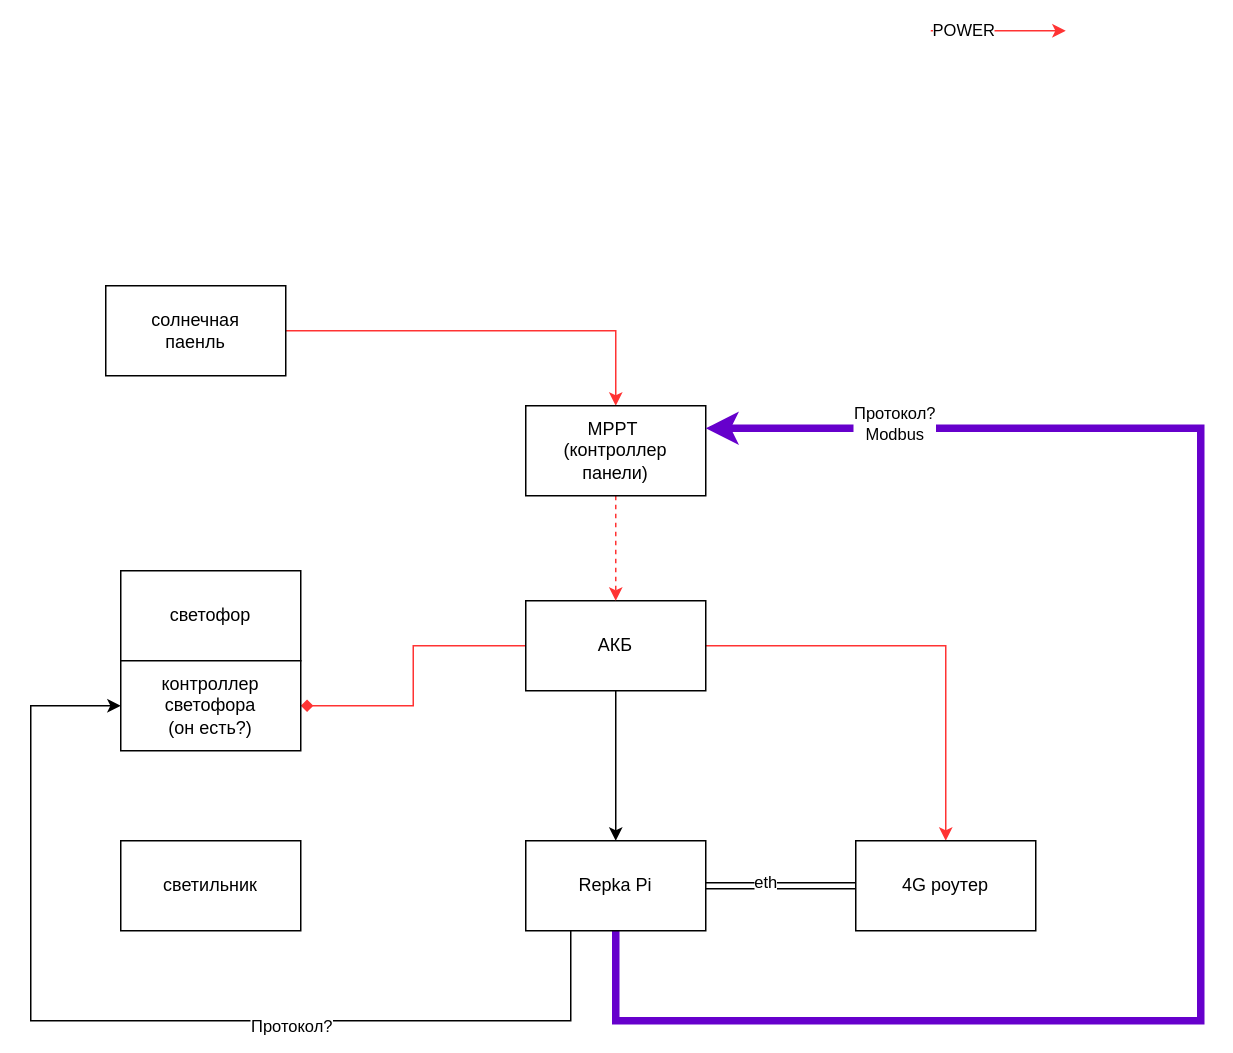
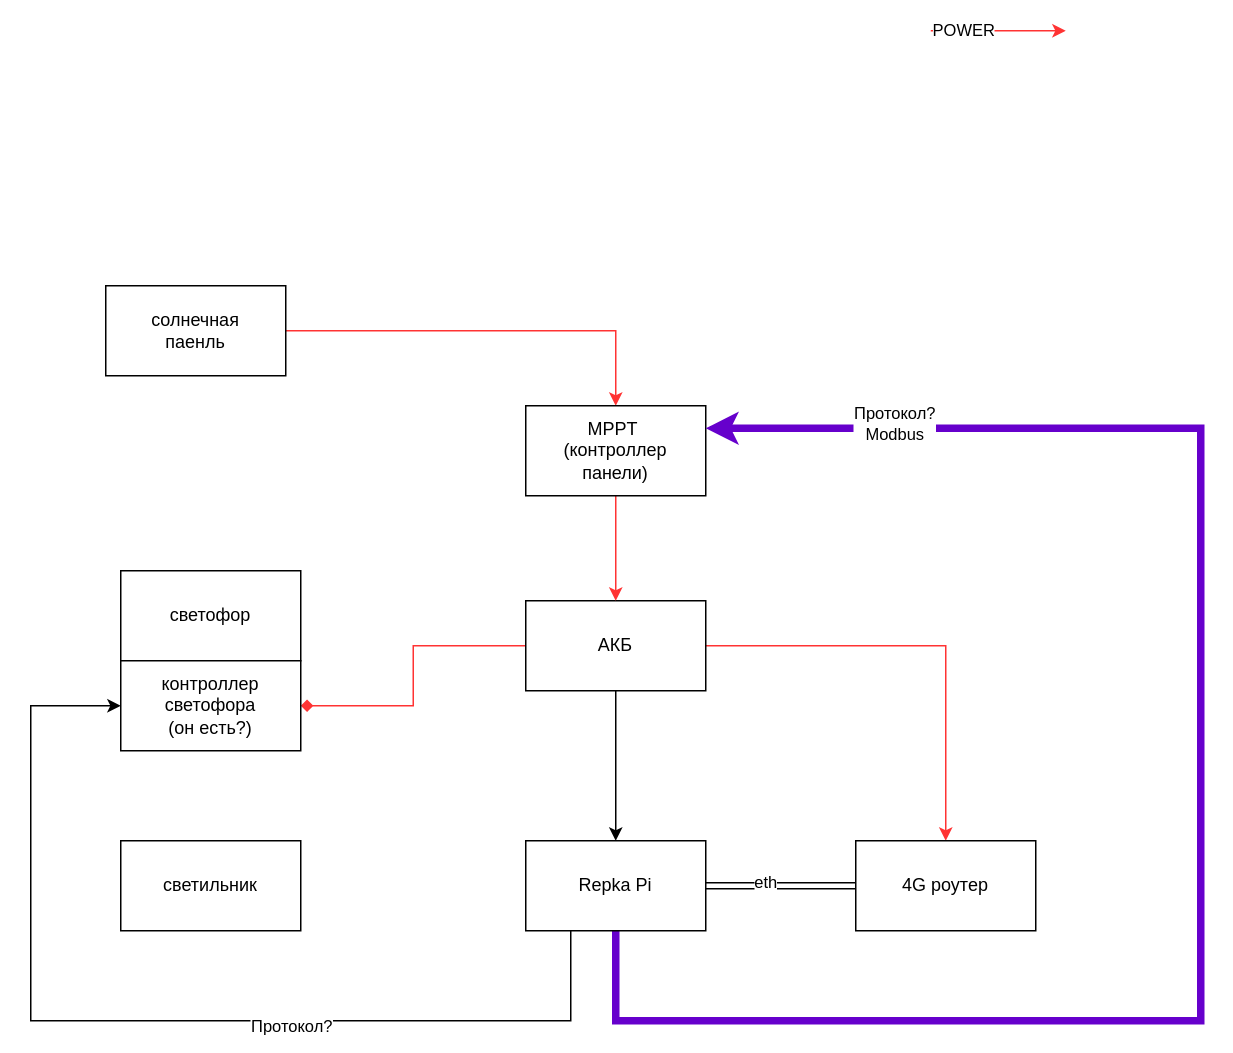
edge "MPPT (контроллер панели)" -> "АКБ": style dashed -> solid
